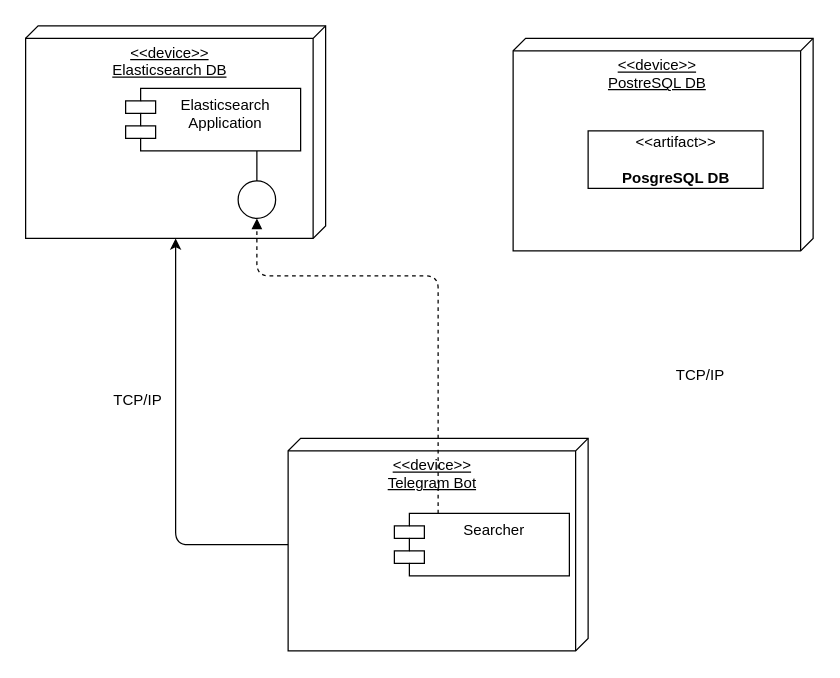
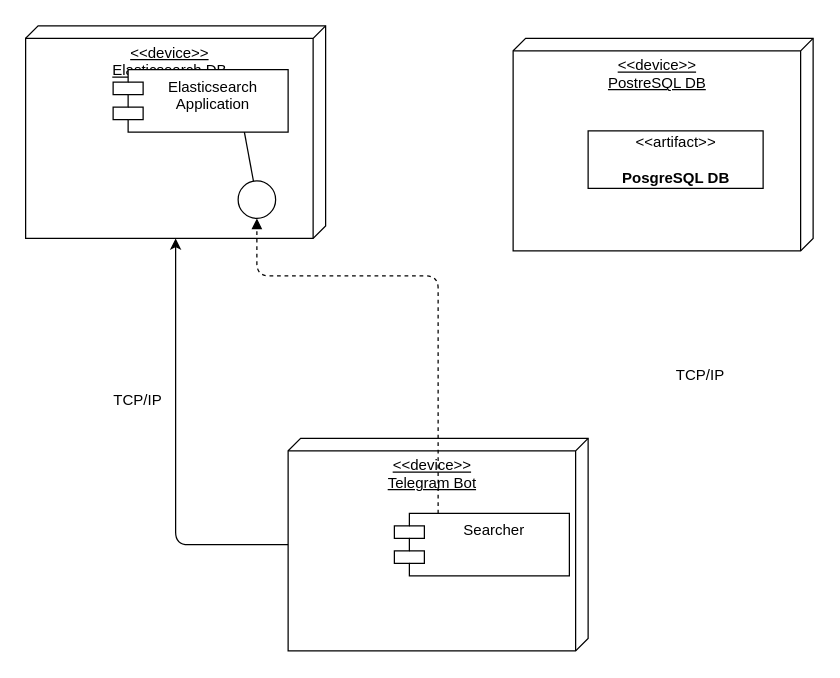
node "Elasticsearch Application": moved (213, 119) -> (201, 101)
